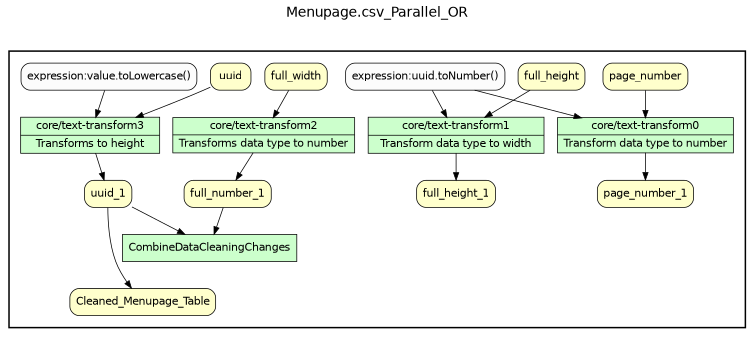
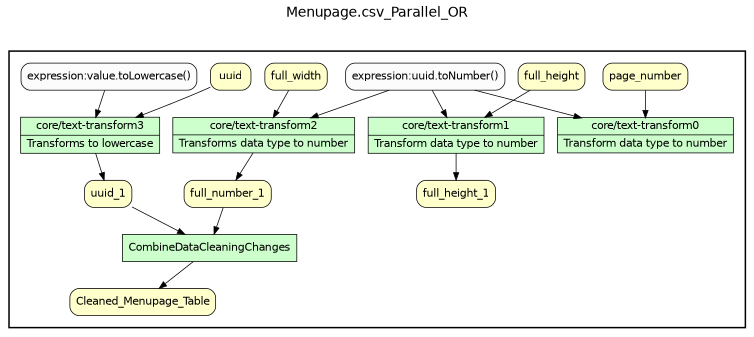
edge "expression:uuid.toNumber()" -> "core/text-transform2": added
node "core/text-transform3": text "Transforms to height" -> "Transforms to lowercase"
node "core/text-transform1": text "Transform data type to width" -> "Transform data type to number"
node "page_number_1": removed
edge "uuid_1" -> "Cleaned_Menupage_Table": now "CombineDataCleaningChanges" -> "Cleaned_Menupage_Table"
